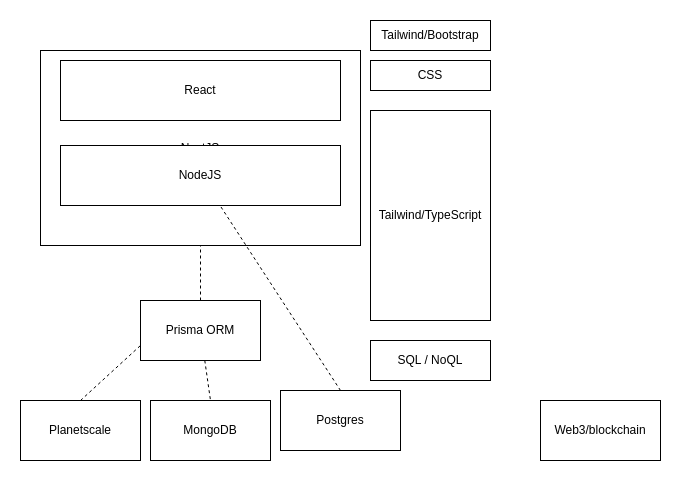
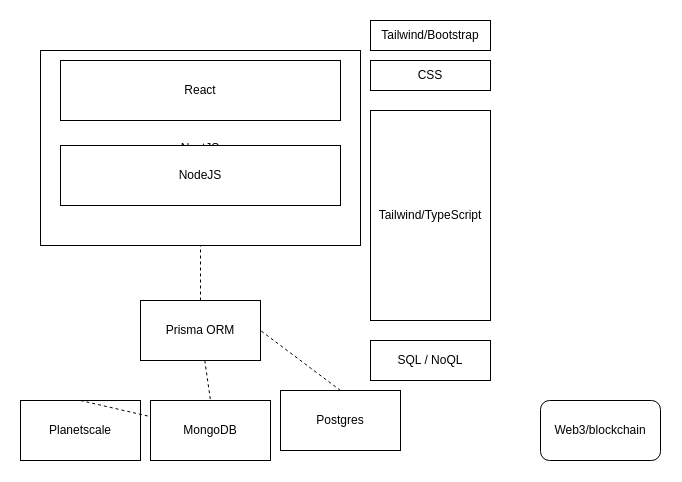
edge "NodeJS" -- "Postgres": now "Prisma ORM" -- "Postgres"
edge "Prisma ORM" -- "Planetscale": now "MongoDB" -- "Planetscale"
node "Web3/blockchain": shape rectangle -> rounded rectangle
